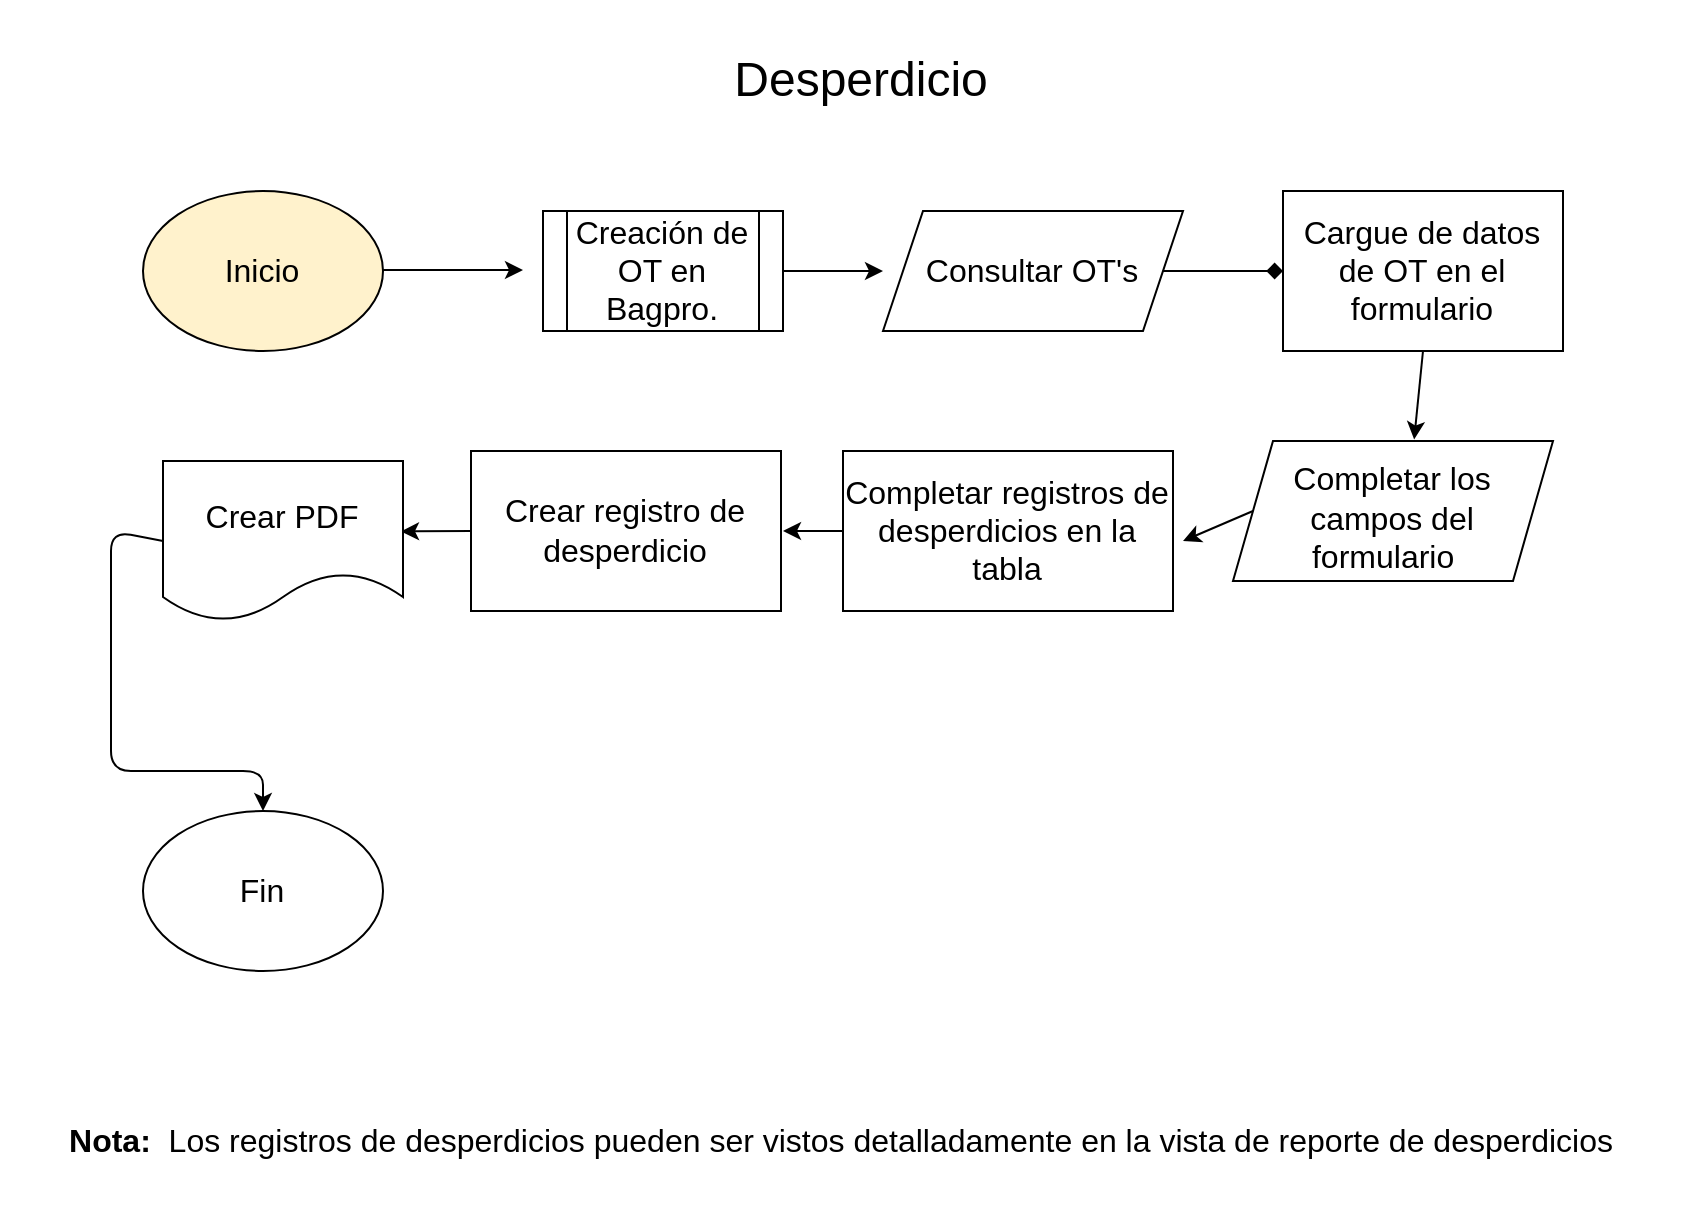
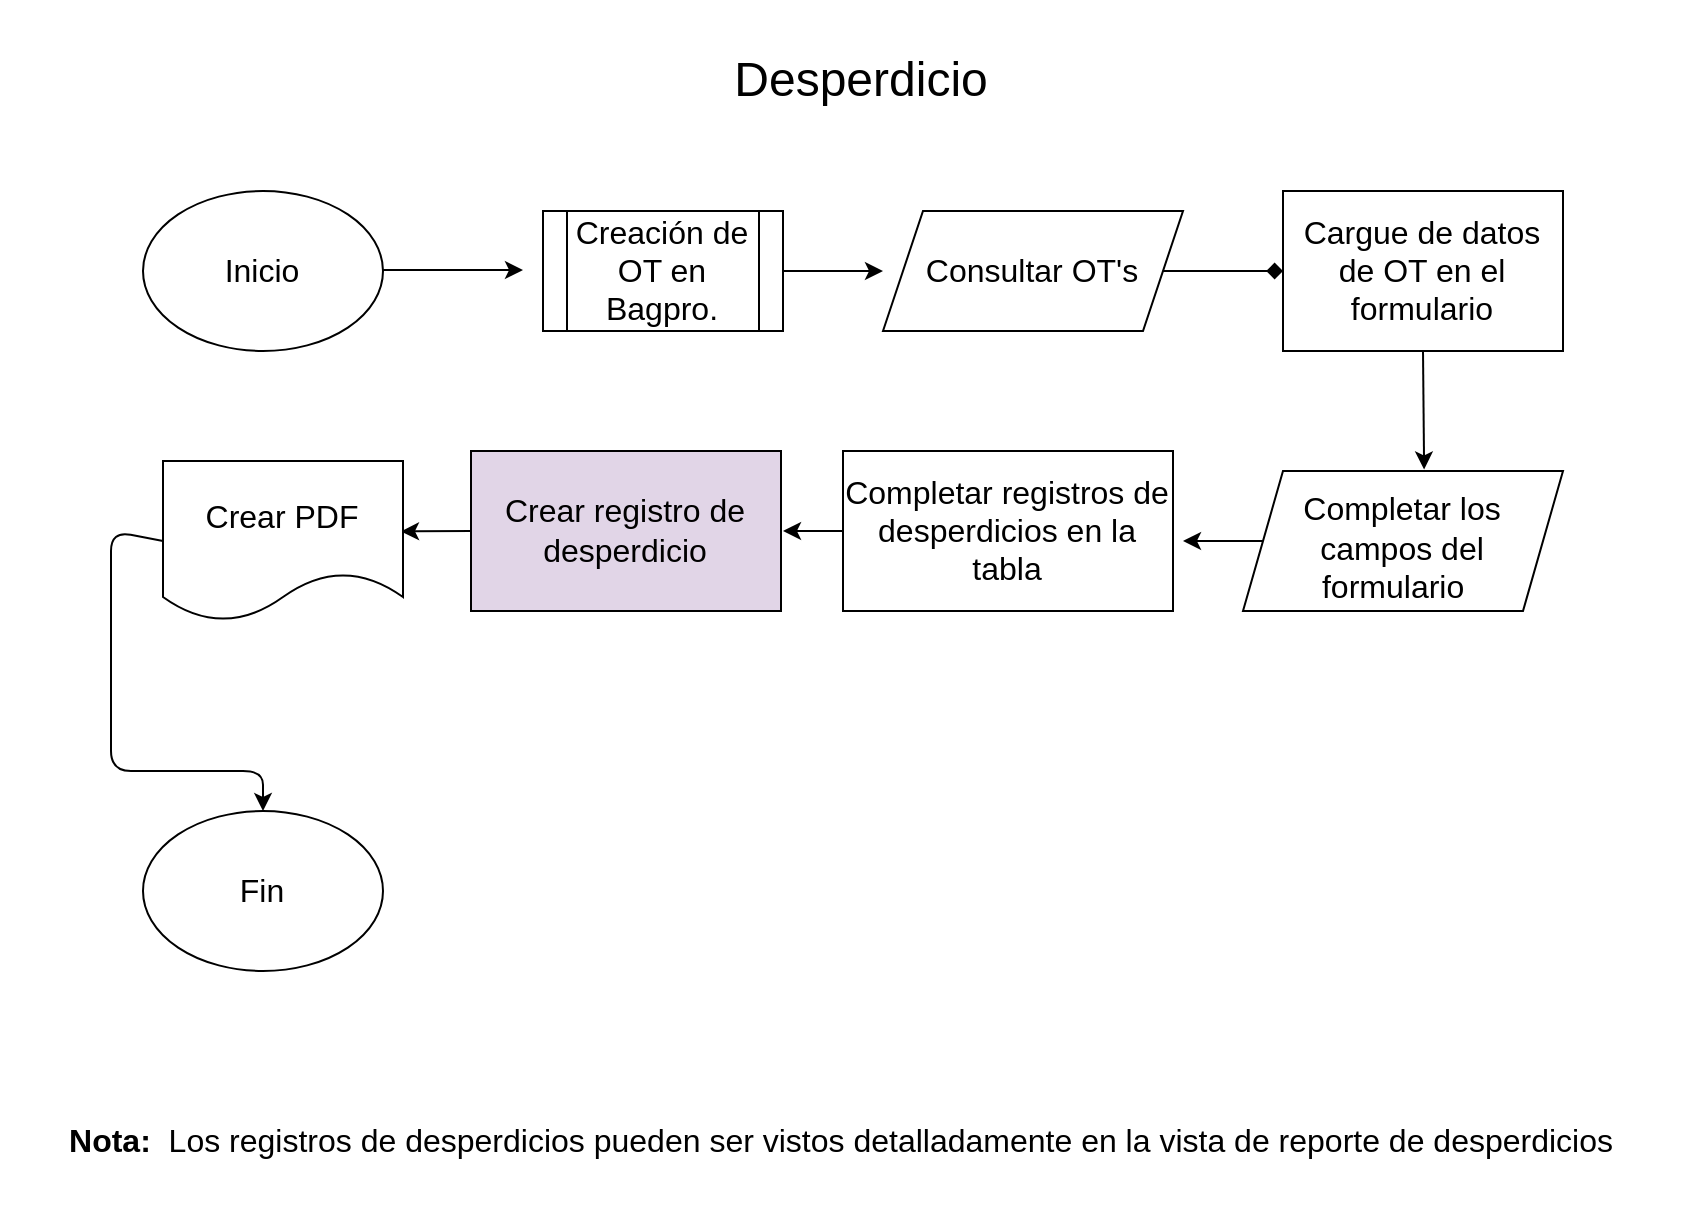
node "Inicio": fillcolor #fff2cc -> #ffffff
node "Completar los campos del formulario": moved (1393, 511) -> (1403, 541)
node "Crear registro de desperdicio": fillcolor #ffffff -> #e1d5e7
